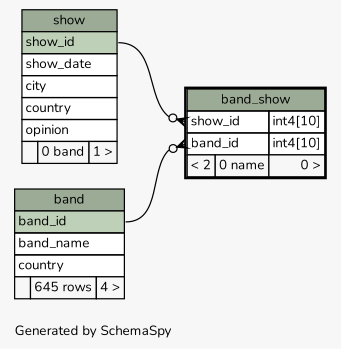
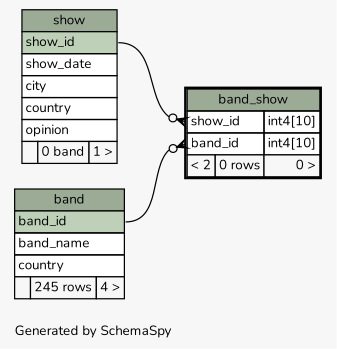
node "band_show": text "0 name" -> "0 rows"
node "band": text "645 rows" -> "245 rows"
